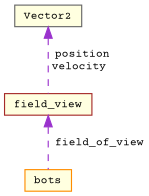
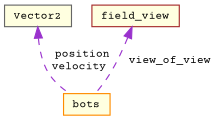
edge "field_view" -> "Vector2": now "bots" -> "Vector2"
edge "bots" -> "field_view": label " field_of_view" -> " view_of_view"
